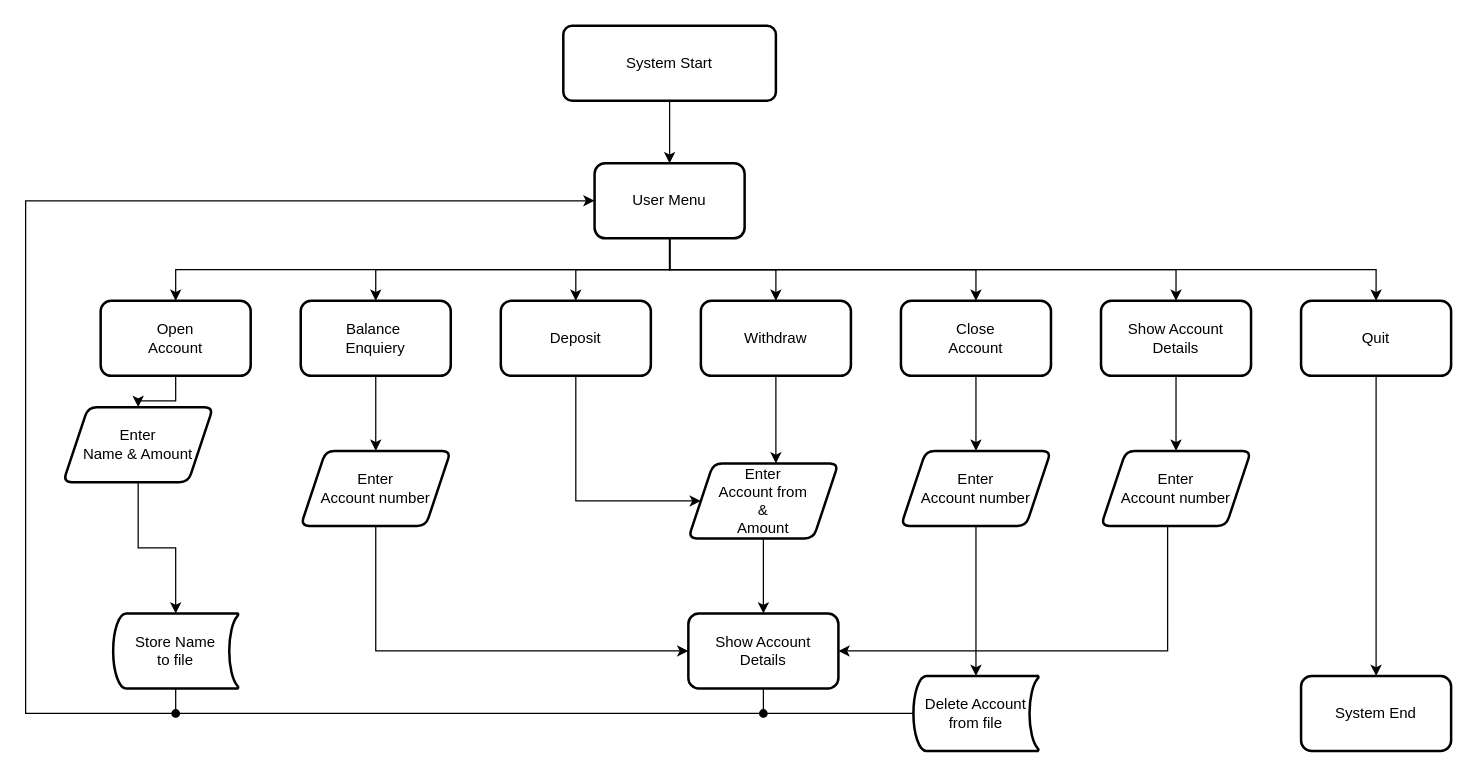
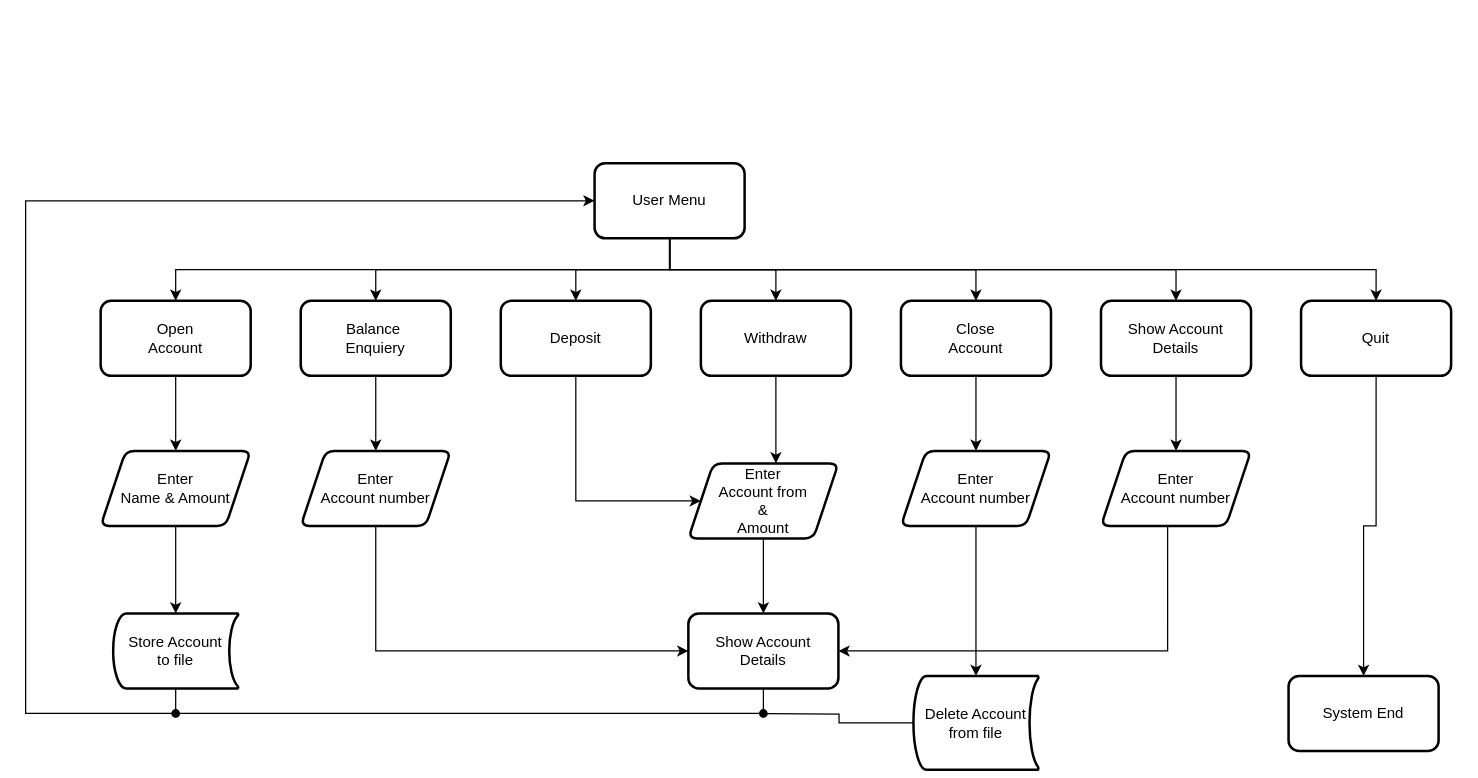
node "System Start": removed
edge "System Start" -> "User Menu": removed
node "Enter Name & Amount": moved (138, 444) -> (176, 488)
node "Store Name to file": label "Store Name to file" -> "Store Account to file"
node "Delete Account from file": size 125x75 -> 125x94
node "System End": moved (1376, 713) -> (1363, 713)
